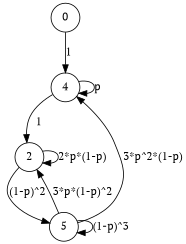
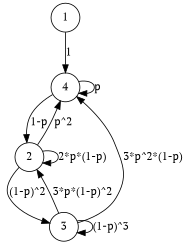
node "0": label "0" -> "1"
edge "4" -> "2": label "1" -> "1-p"
edge "2" -> "4": added, label "p^2"
node "5": label "5" -> "3"
